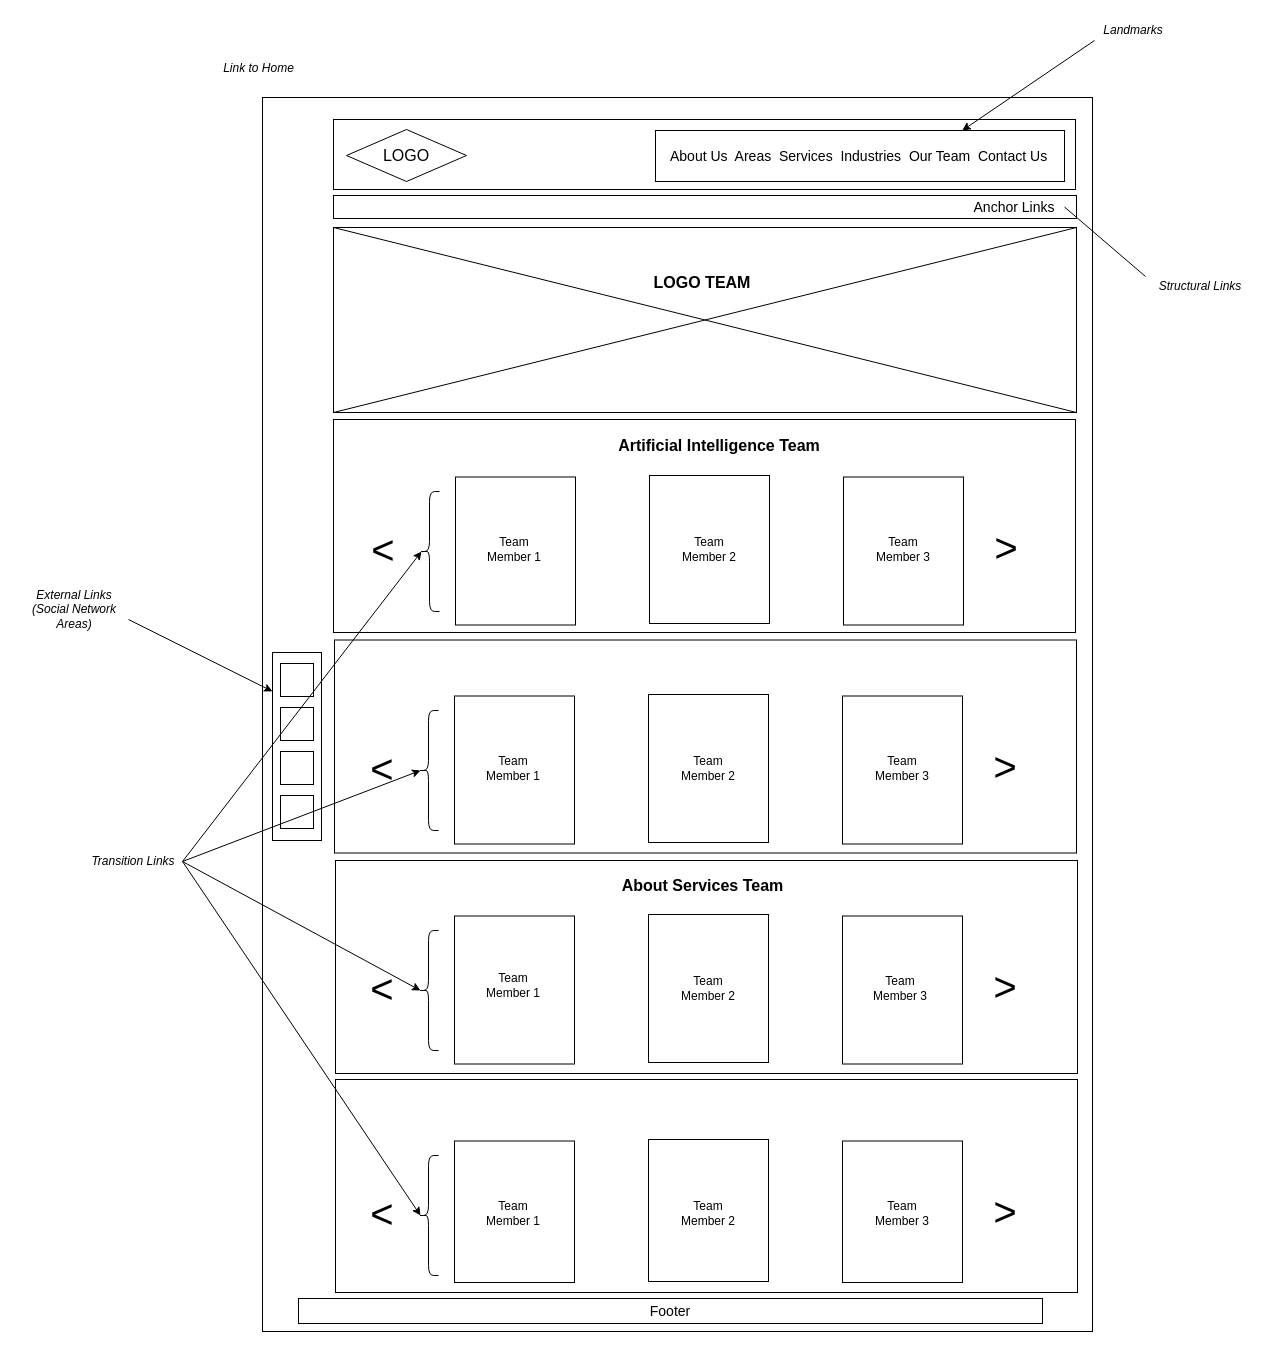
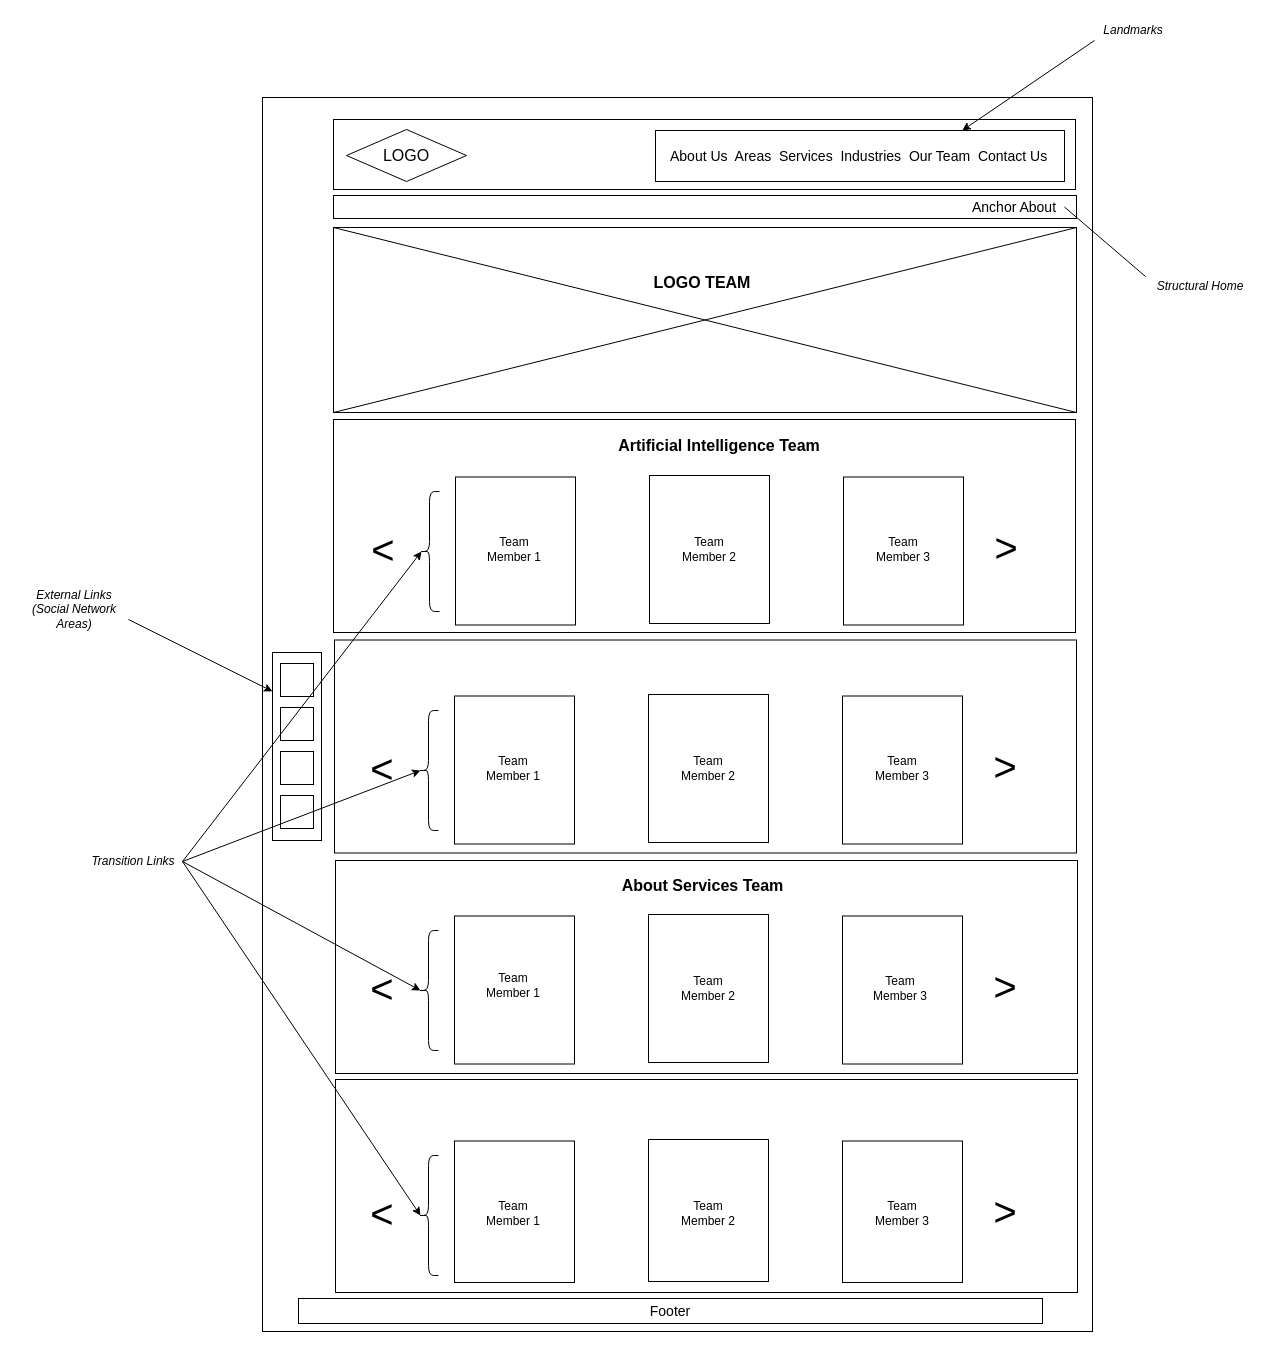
node "Link to Home": removed
node "Anchor Links": label "Anchor Links" -> "Anchor About"
node "Structural Links": label "Structural Links" -> "Structural Home"
